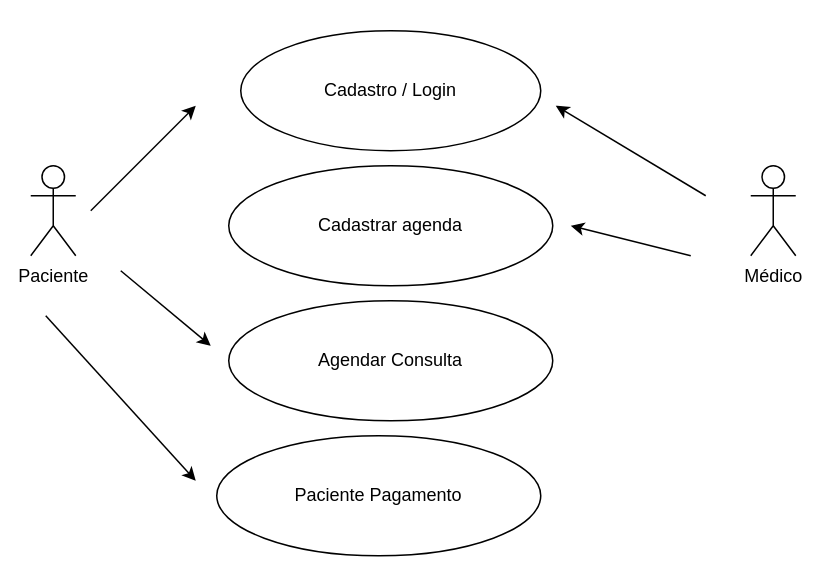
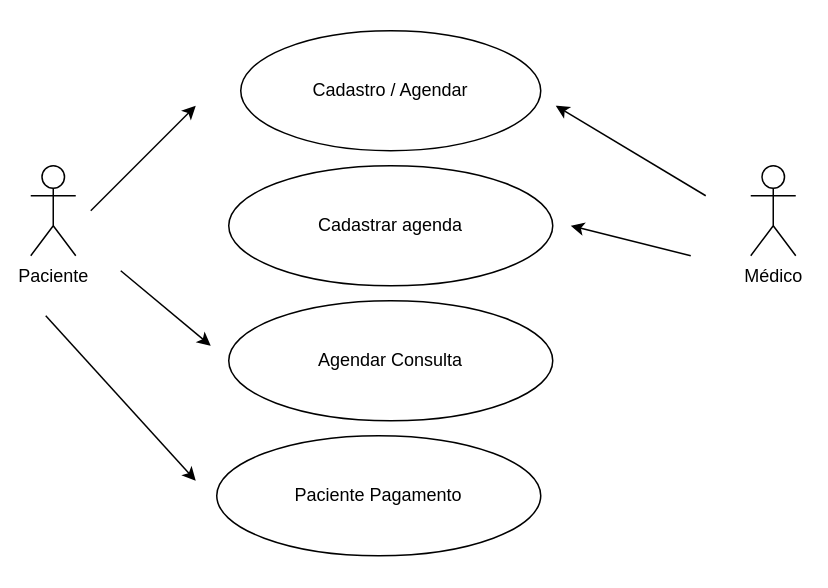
node "Cadastro / Login": label "Cadastro / Login" -> "Cadastro / Agendar"
